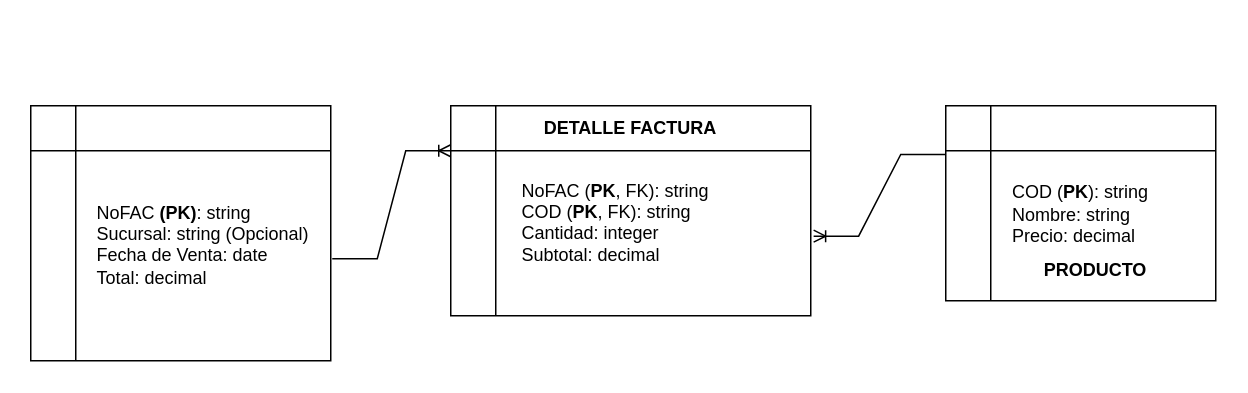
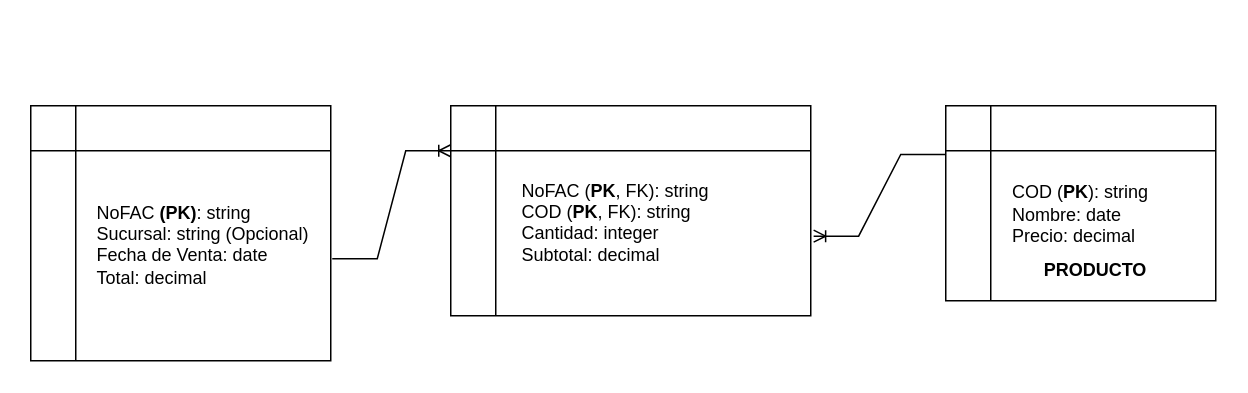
node "DETALLE FACTURA": removed
node "COD (PK): string Nombre: string Precio: decimal": label "COD (PK): string Nombre: string Precio: decimal" -> "COD (PK): string Nombre: date Precio: decimal"
